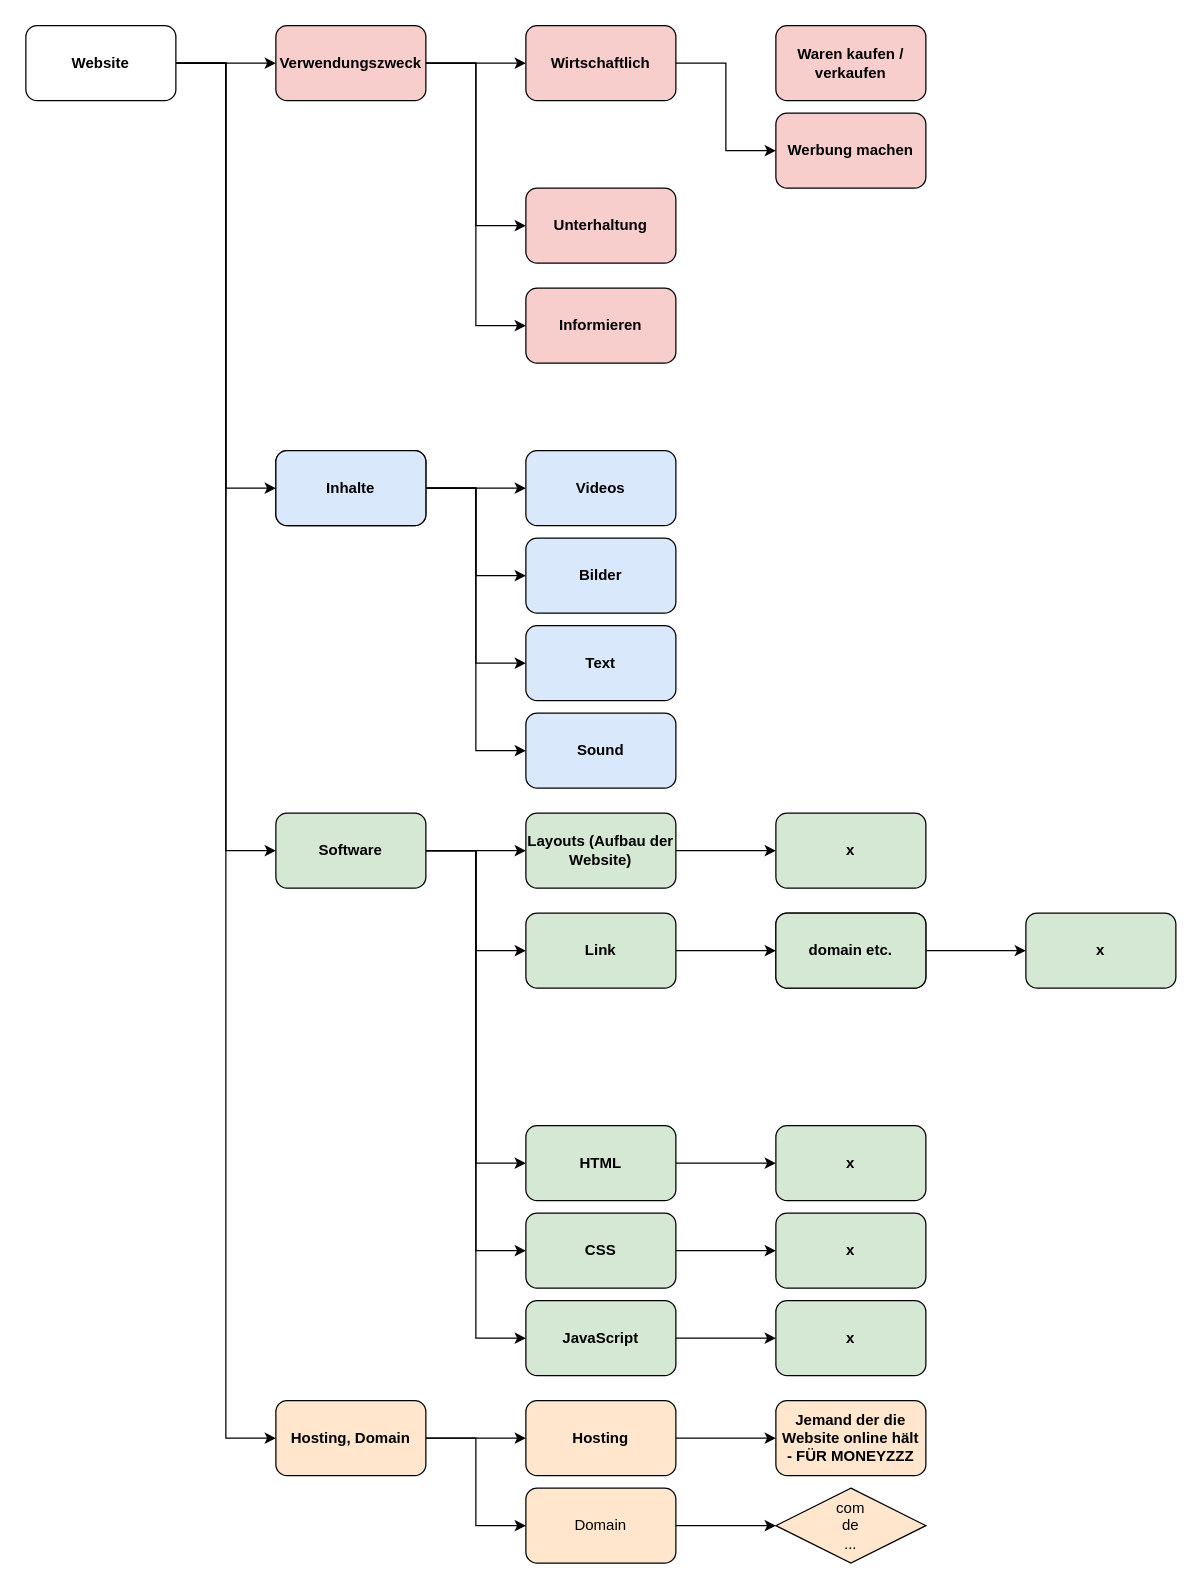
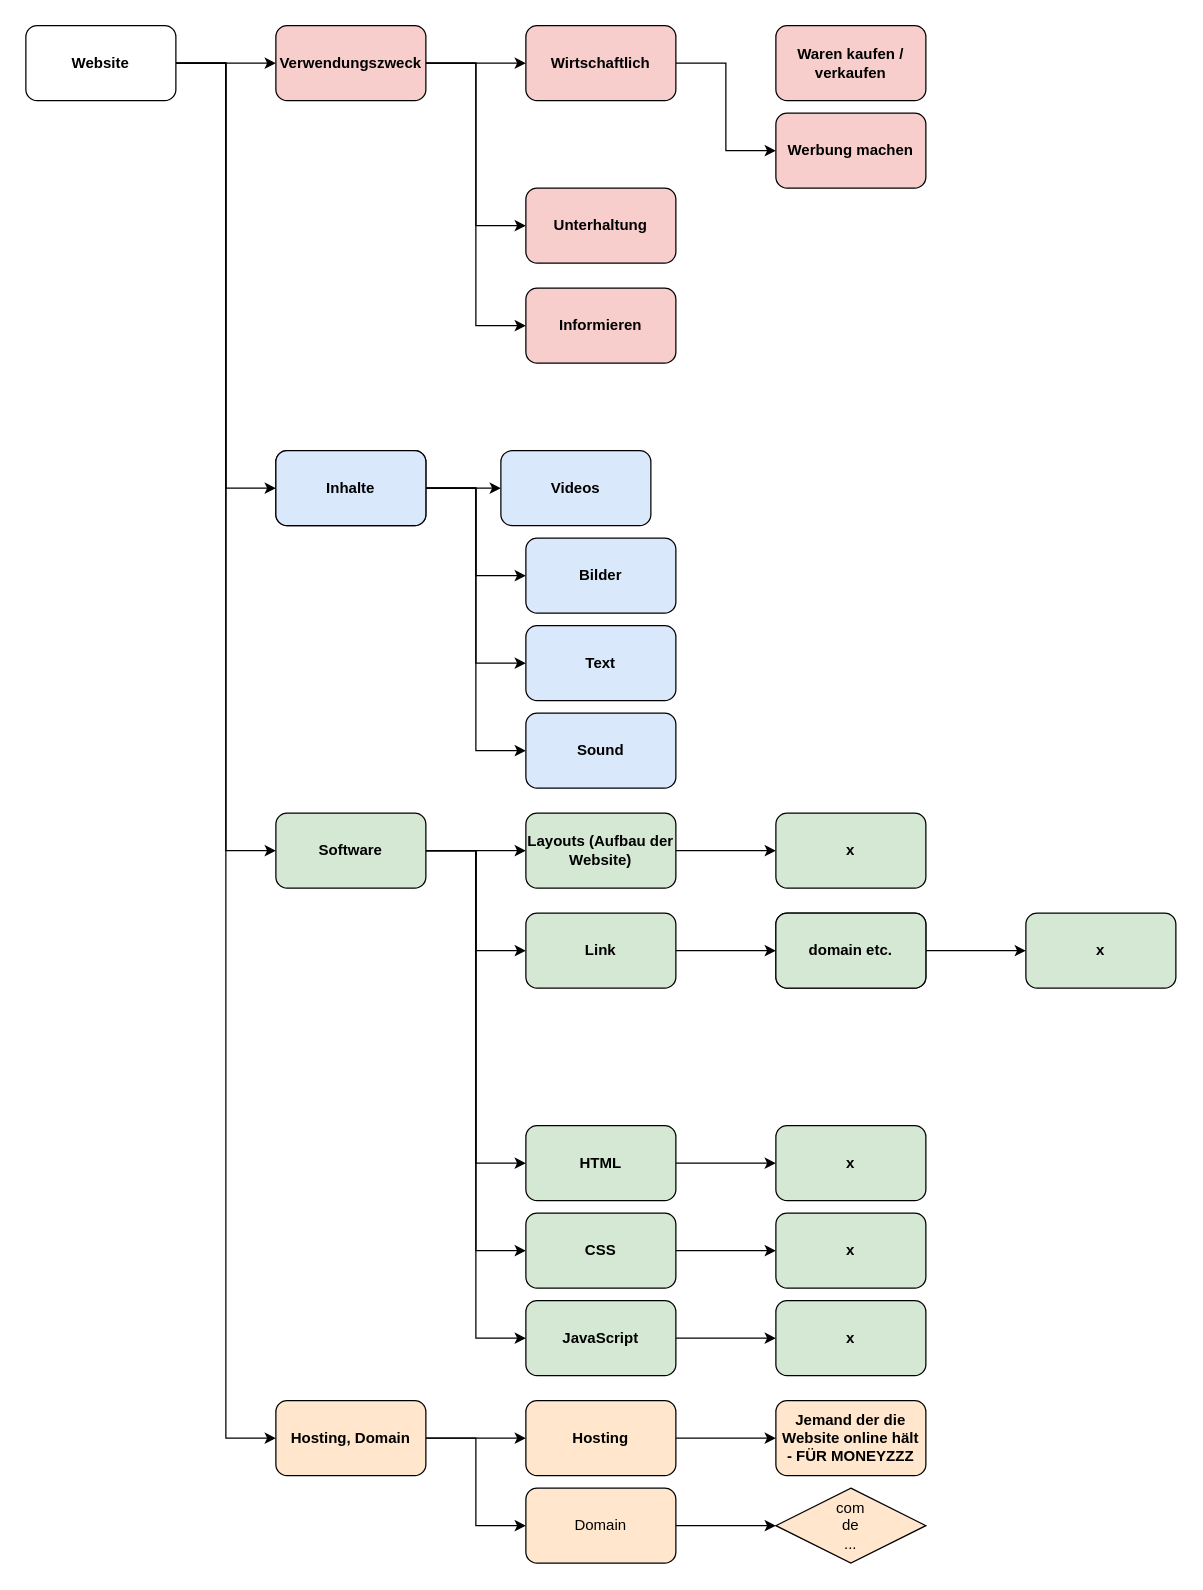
node "Videos": moved (601, 488) -> (576, 488)
